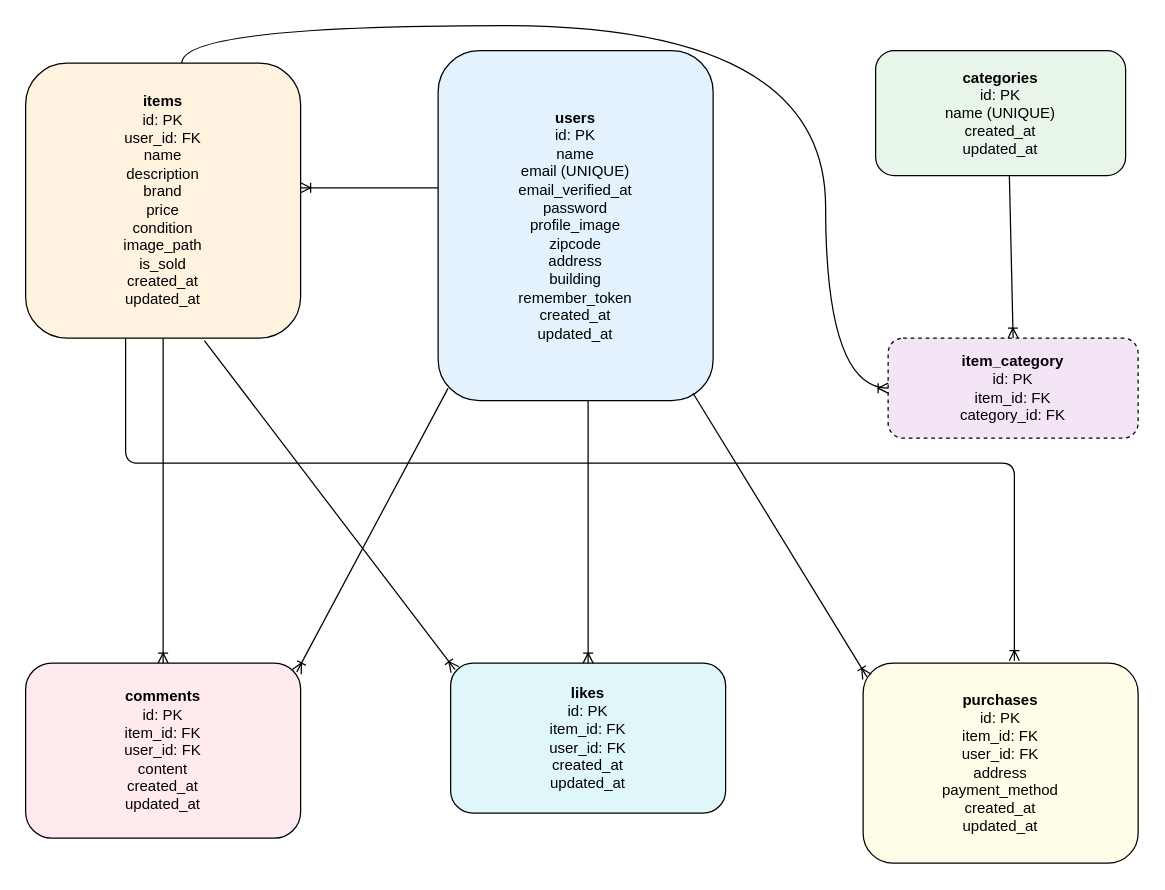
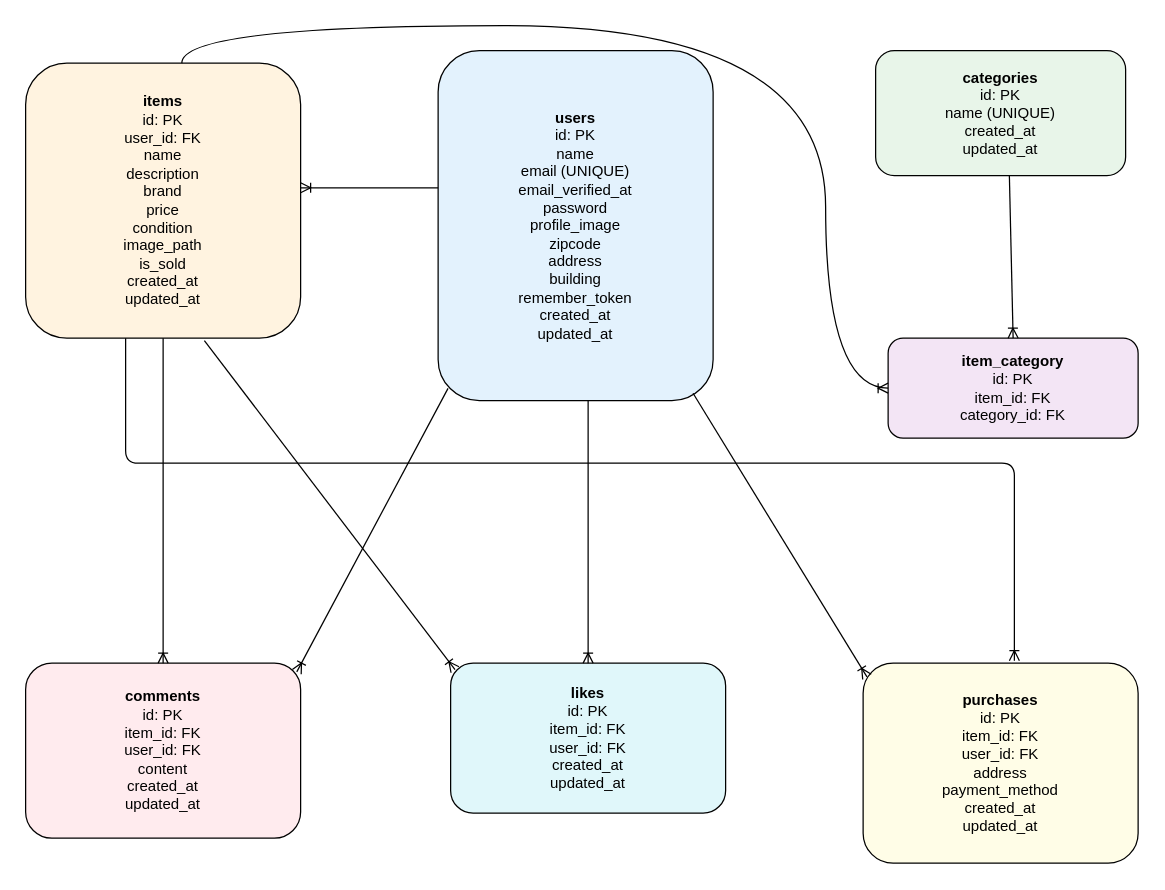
node "item_category id: PK item_id: FK category_id: FK": style dashed -> solid
